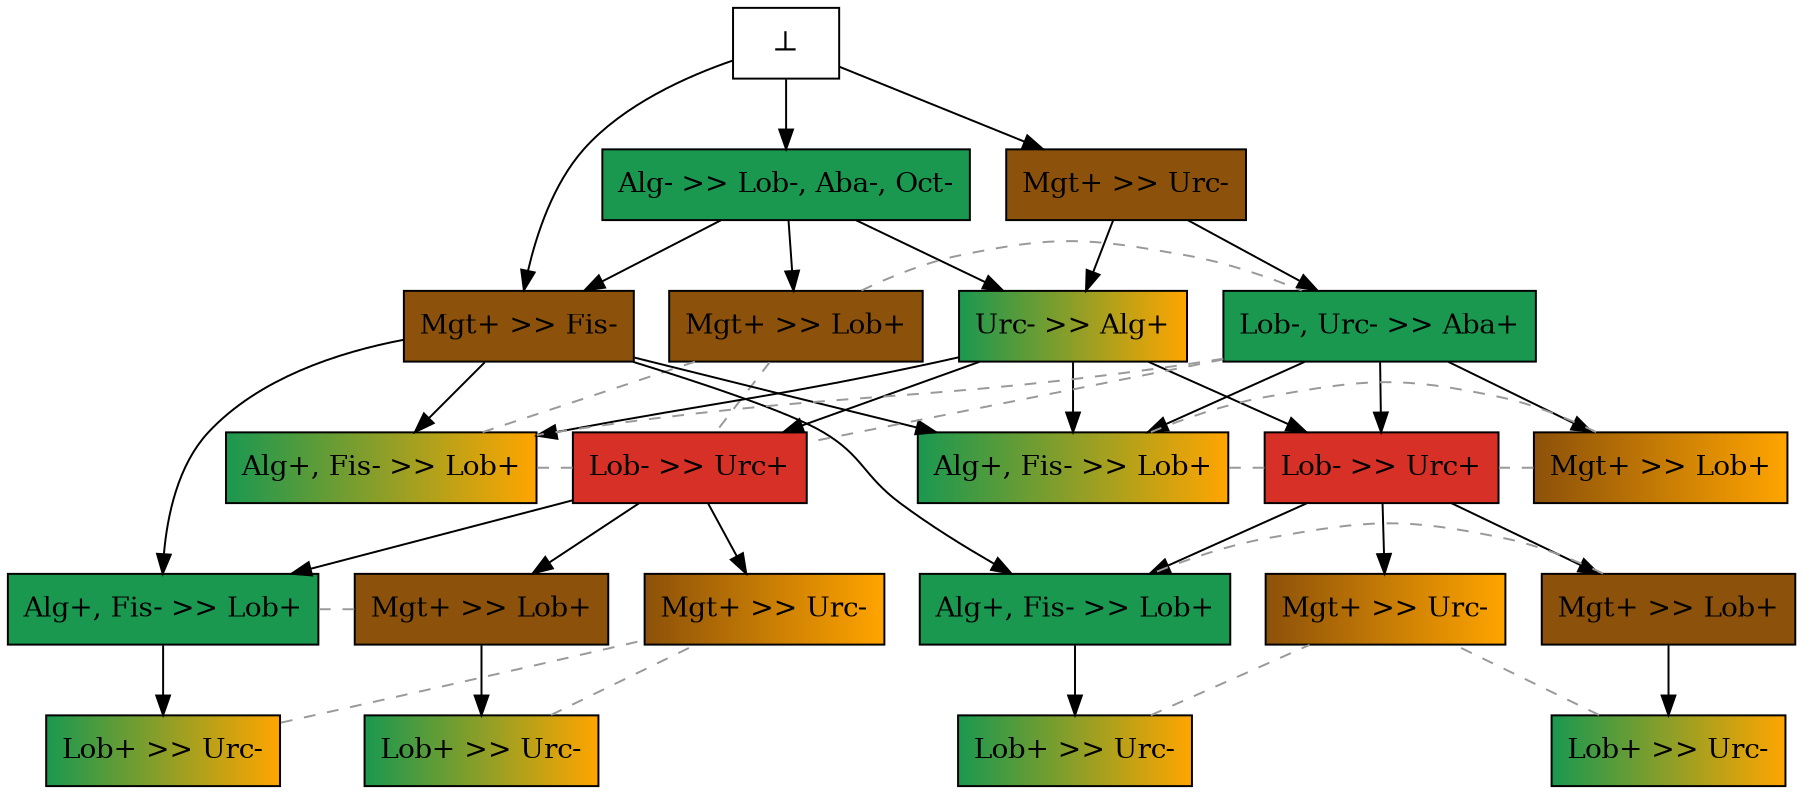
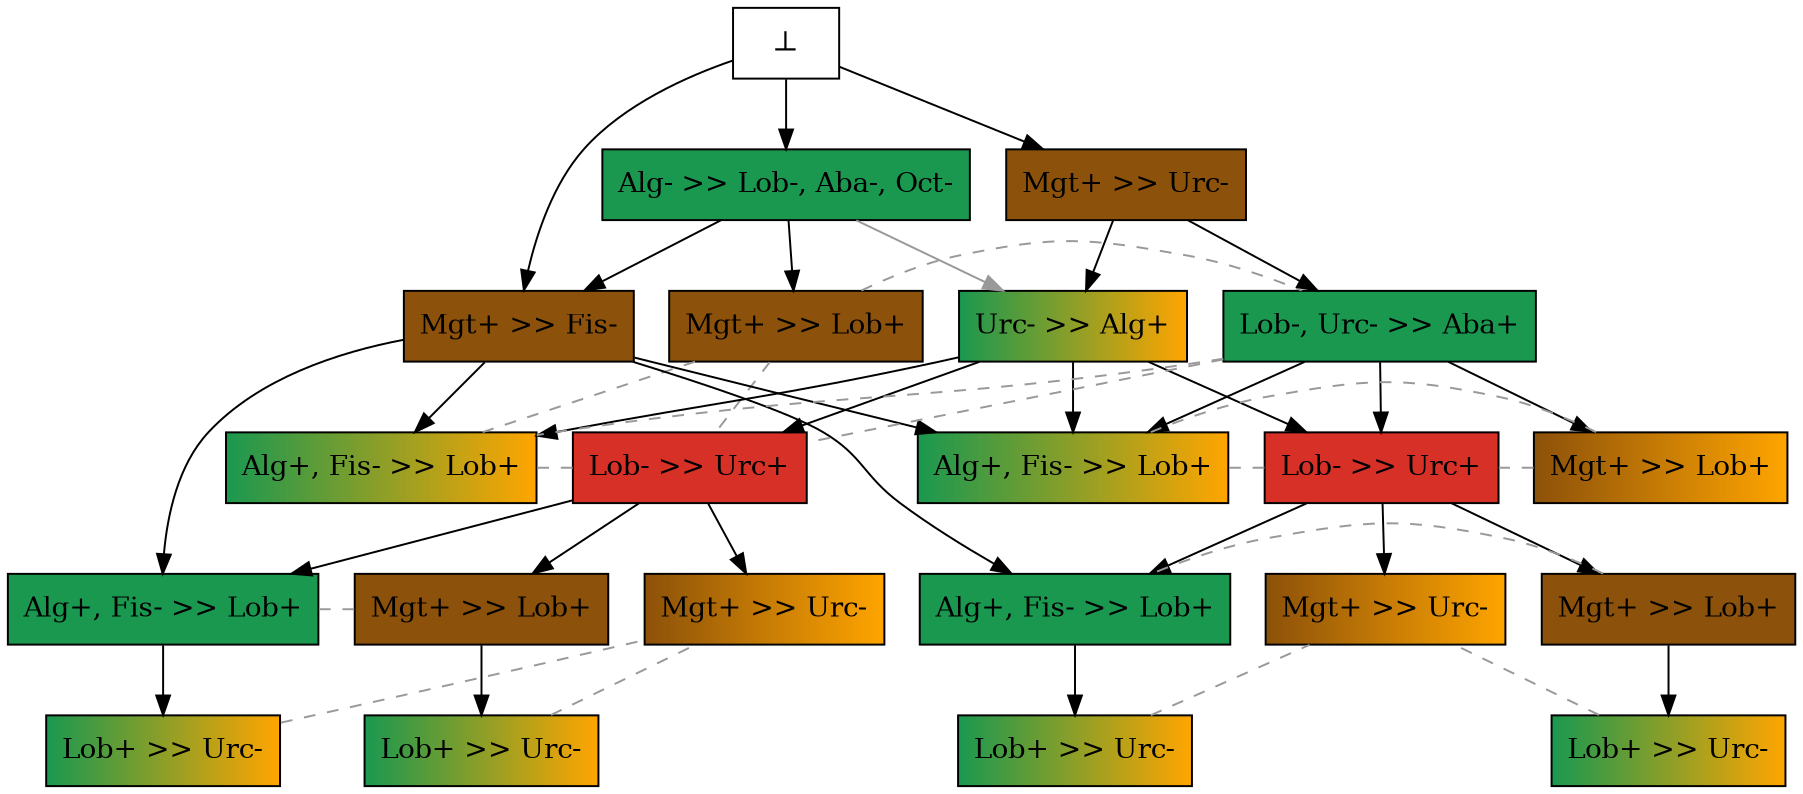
edge "Alg- >> Lob-, Aba-, Oct-" -> "Urc- >> Alg+": color black -> gray60
